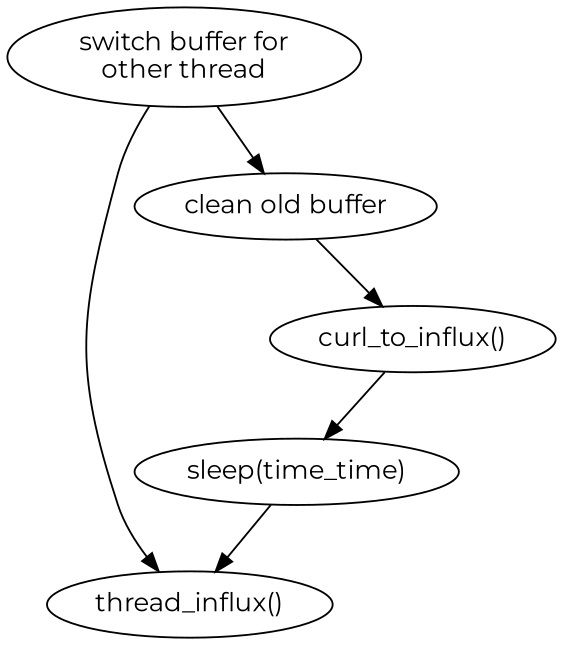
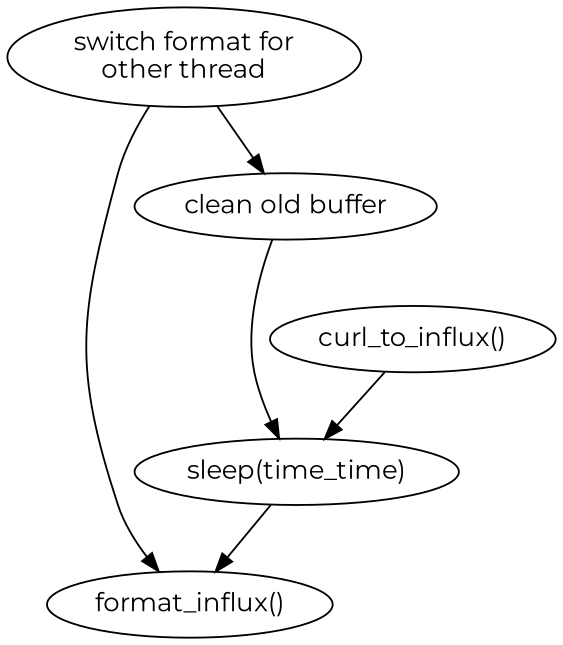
node "switch buffer for other thread": label "switch buffer for other thread" -> "switch format for other thread"
edge "clean old buffer" -> "curl_to_influx()": now "clean old buffer" -> "sleep(time_time)"
node "thread_influx()": label "thread_influx()" -> "format_influx()"
